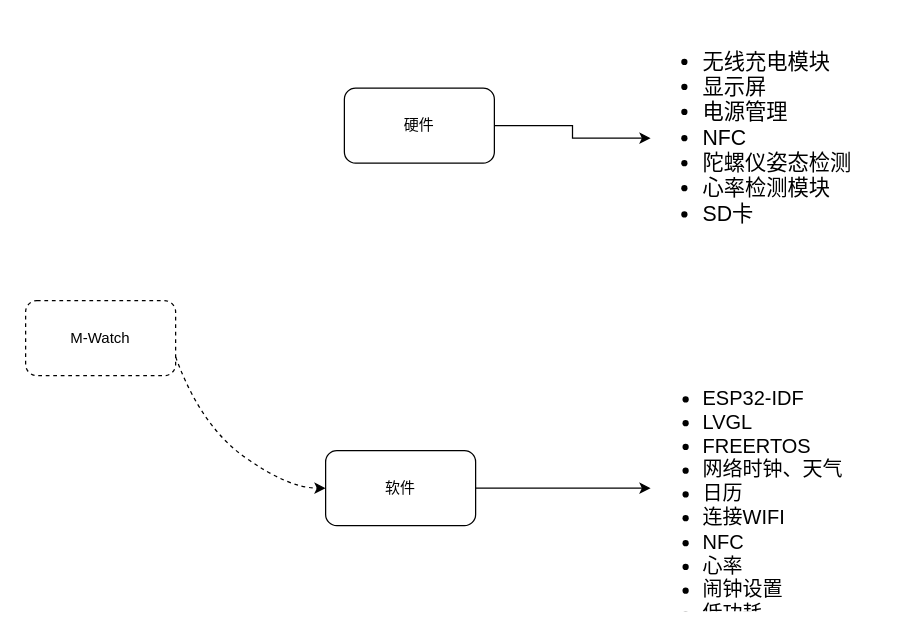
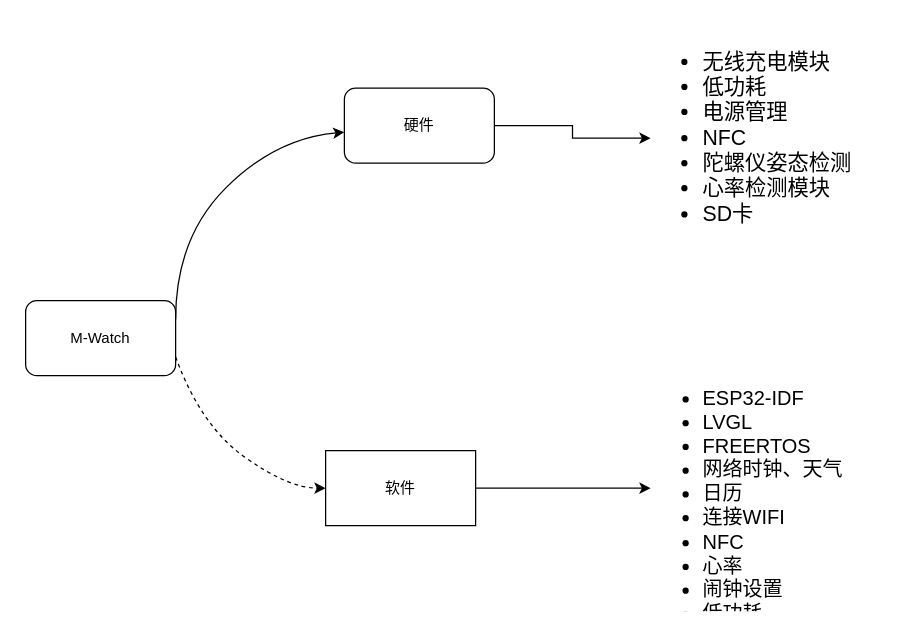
node "无线充电模块 显示屏 电源管理 NFC 陀螺仪姿态检测 心率检测模块 SD卡": label "无线充电模块 显示屏 电源管理 NFC 陀螺仪姿态检测 心率检测模块 SD卡" -> "无线充电模块 低功耗 电源管理 NFC 陀螺仪姿态检测 心率检测模块 SD卡"
edge "M-Watch" -> "硬件": added
node "M-Watch": style dashed -> solid
node "软件": shape rounded rectangle -> rectangle
